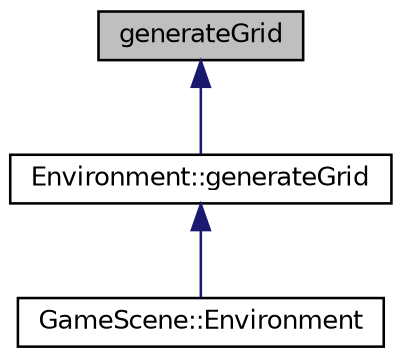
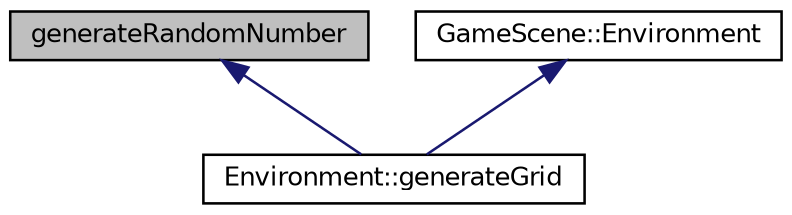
node "generateGrid": label "generateGrid" -> "generateRandomNumber"
edge "GameScene::Environment" -> "Environment::generateGrid": reversed
